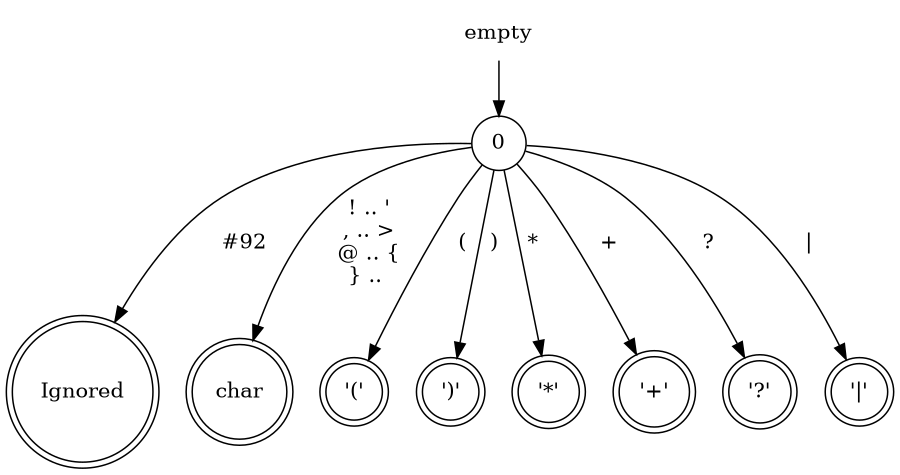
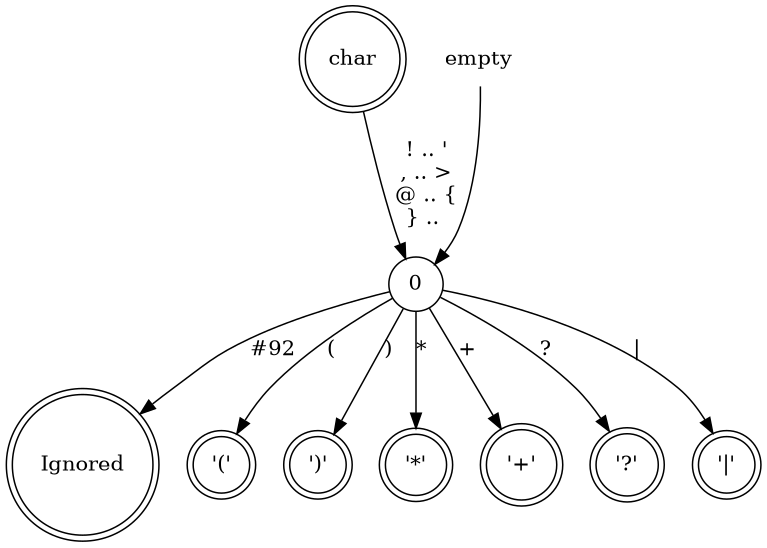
edge "0" -> "char": reversed
